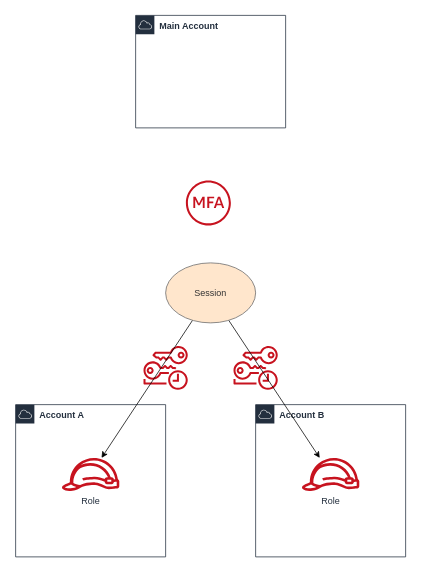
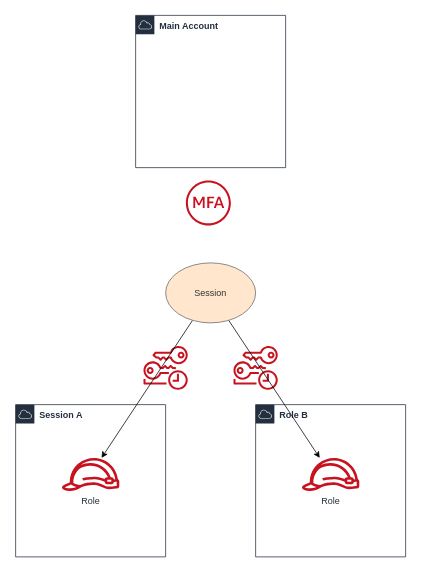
node "Main Account": size 150x113 -> 150x152
node "Account A": label "Account A" -> "Session A"
node "Account B": label "Account B" -> "Role B"
